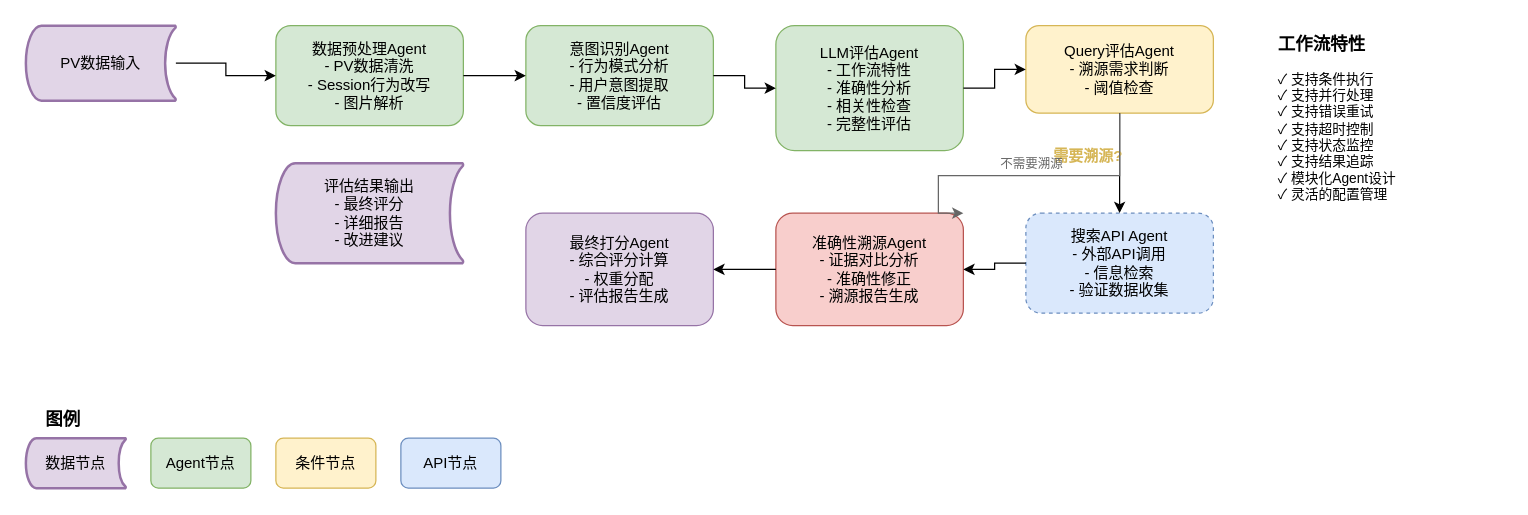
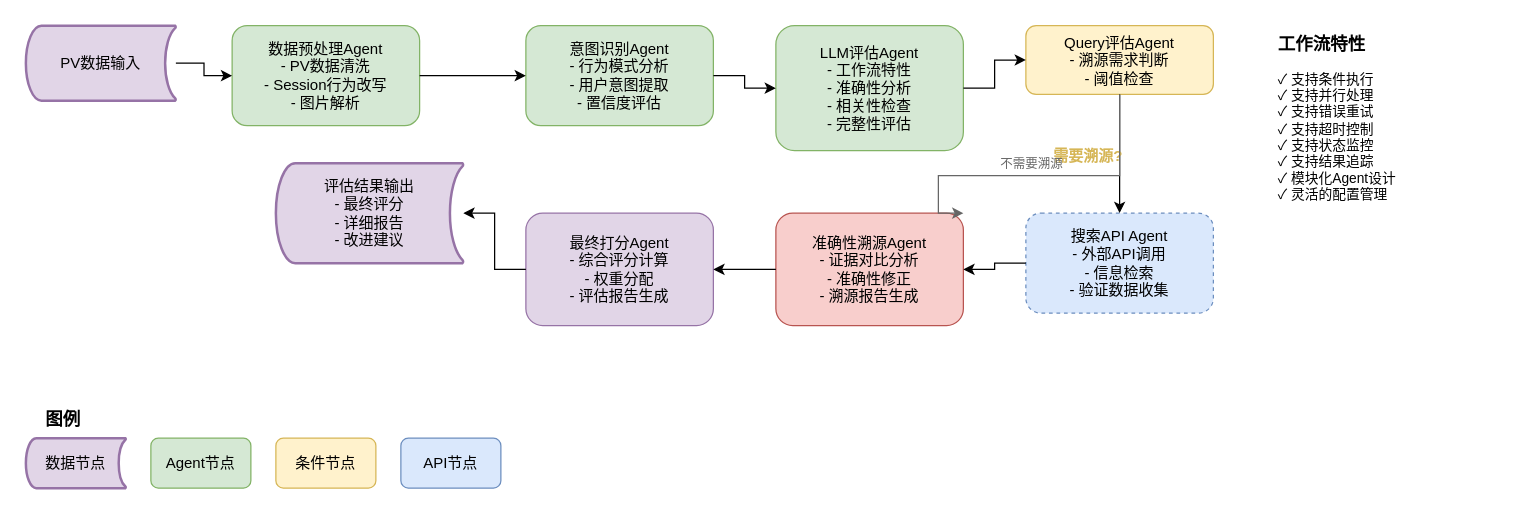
node "Query评估Agent - 溯源需求判断 - 阈值检查": size 188x88 -> 188x69
node "数据预处理Agent - PV数据清洗 - Session行为改写 - 图片解析": moved (369, 76) -> (326, 76)
edge "最终打分Agent - 综合评分计算 - 权重分配 - 评估报告生成" -> "评估结果输出 - 最终评分 - 详细报告 - 改进建议": added
